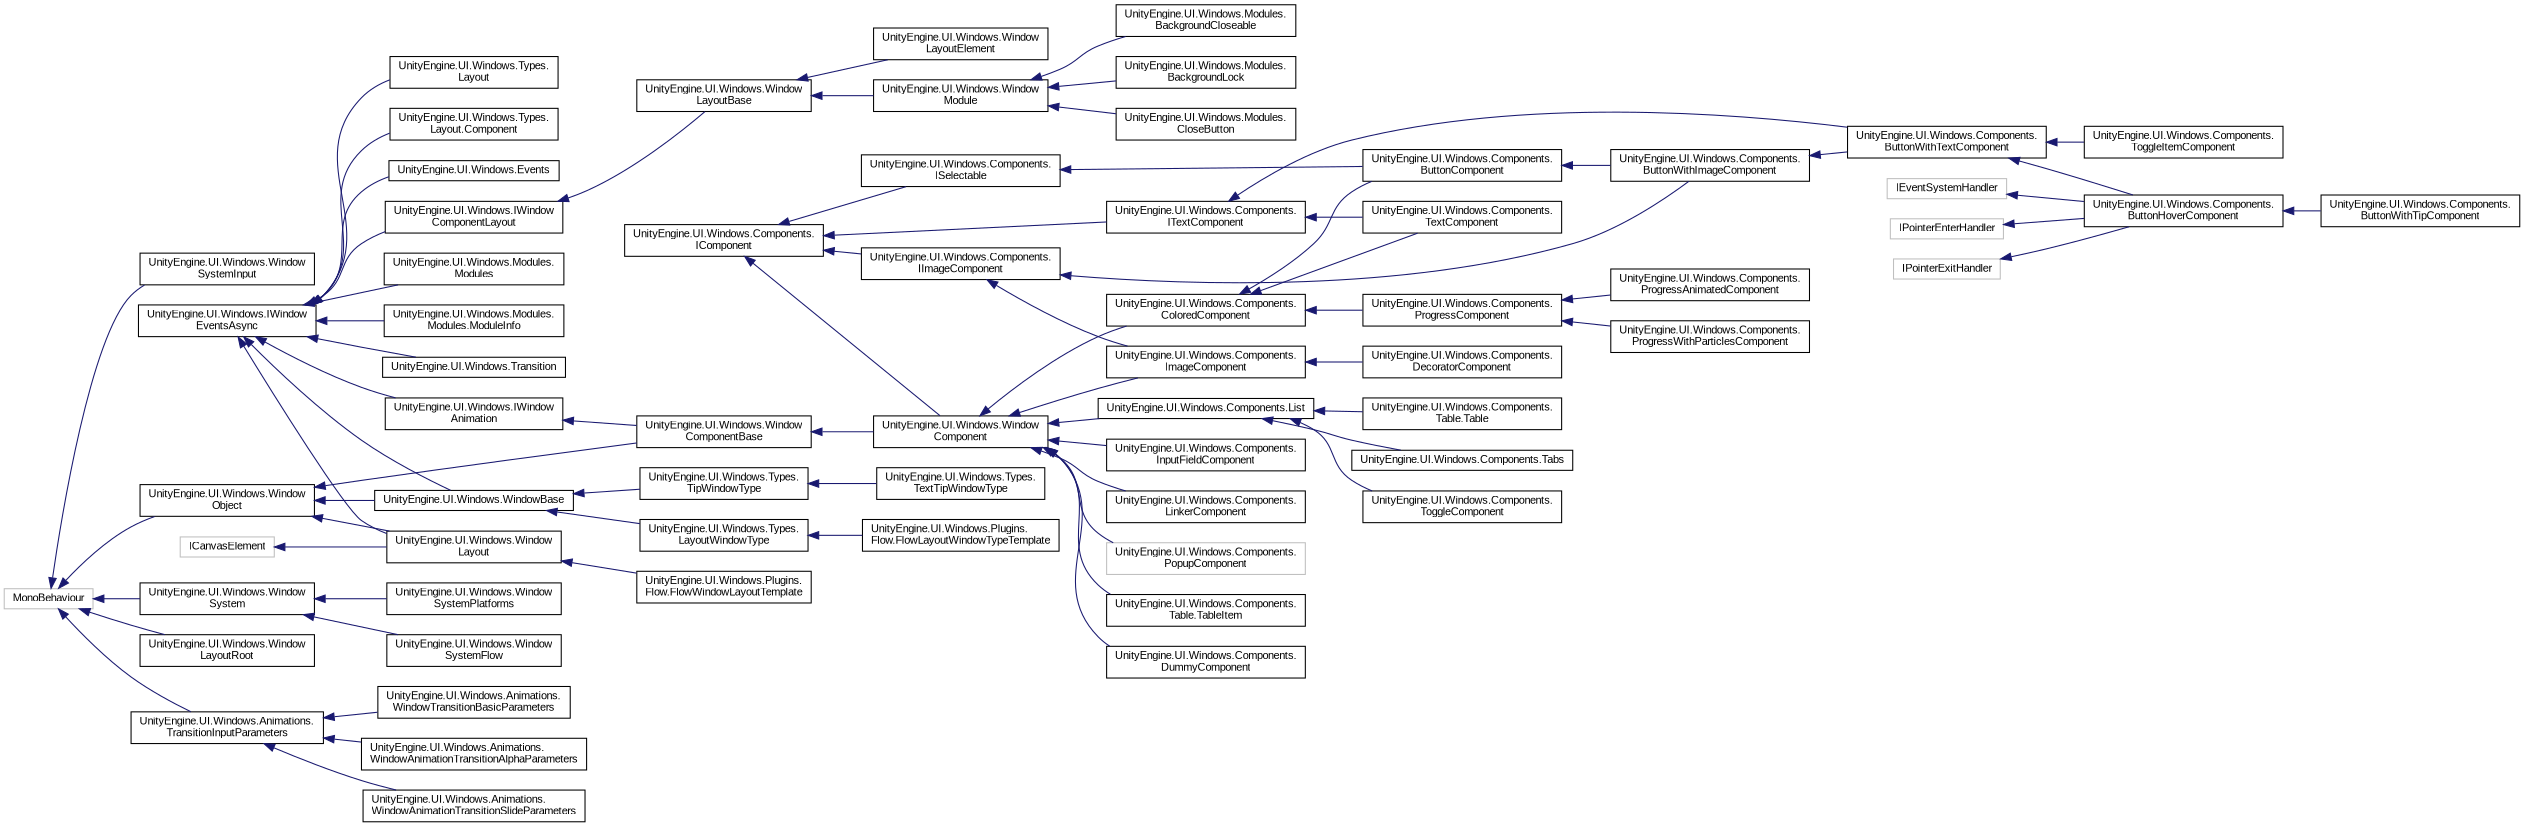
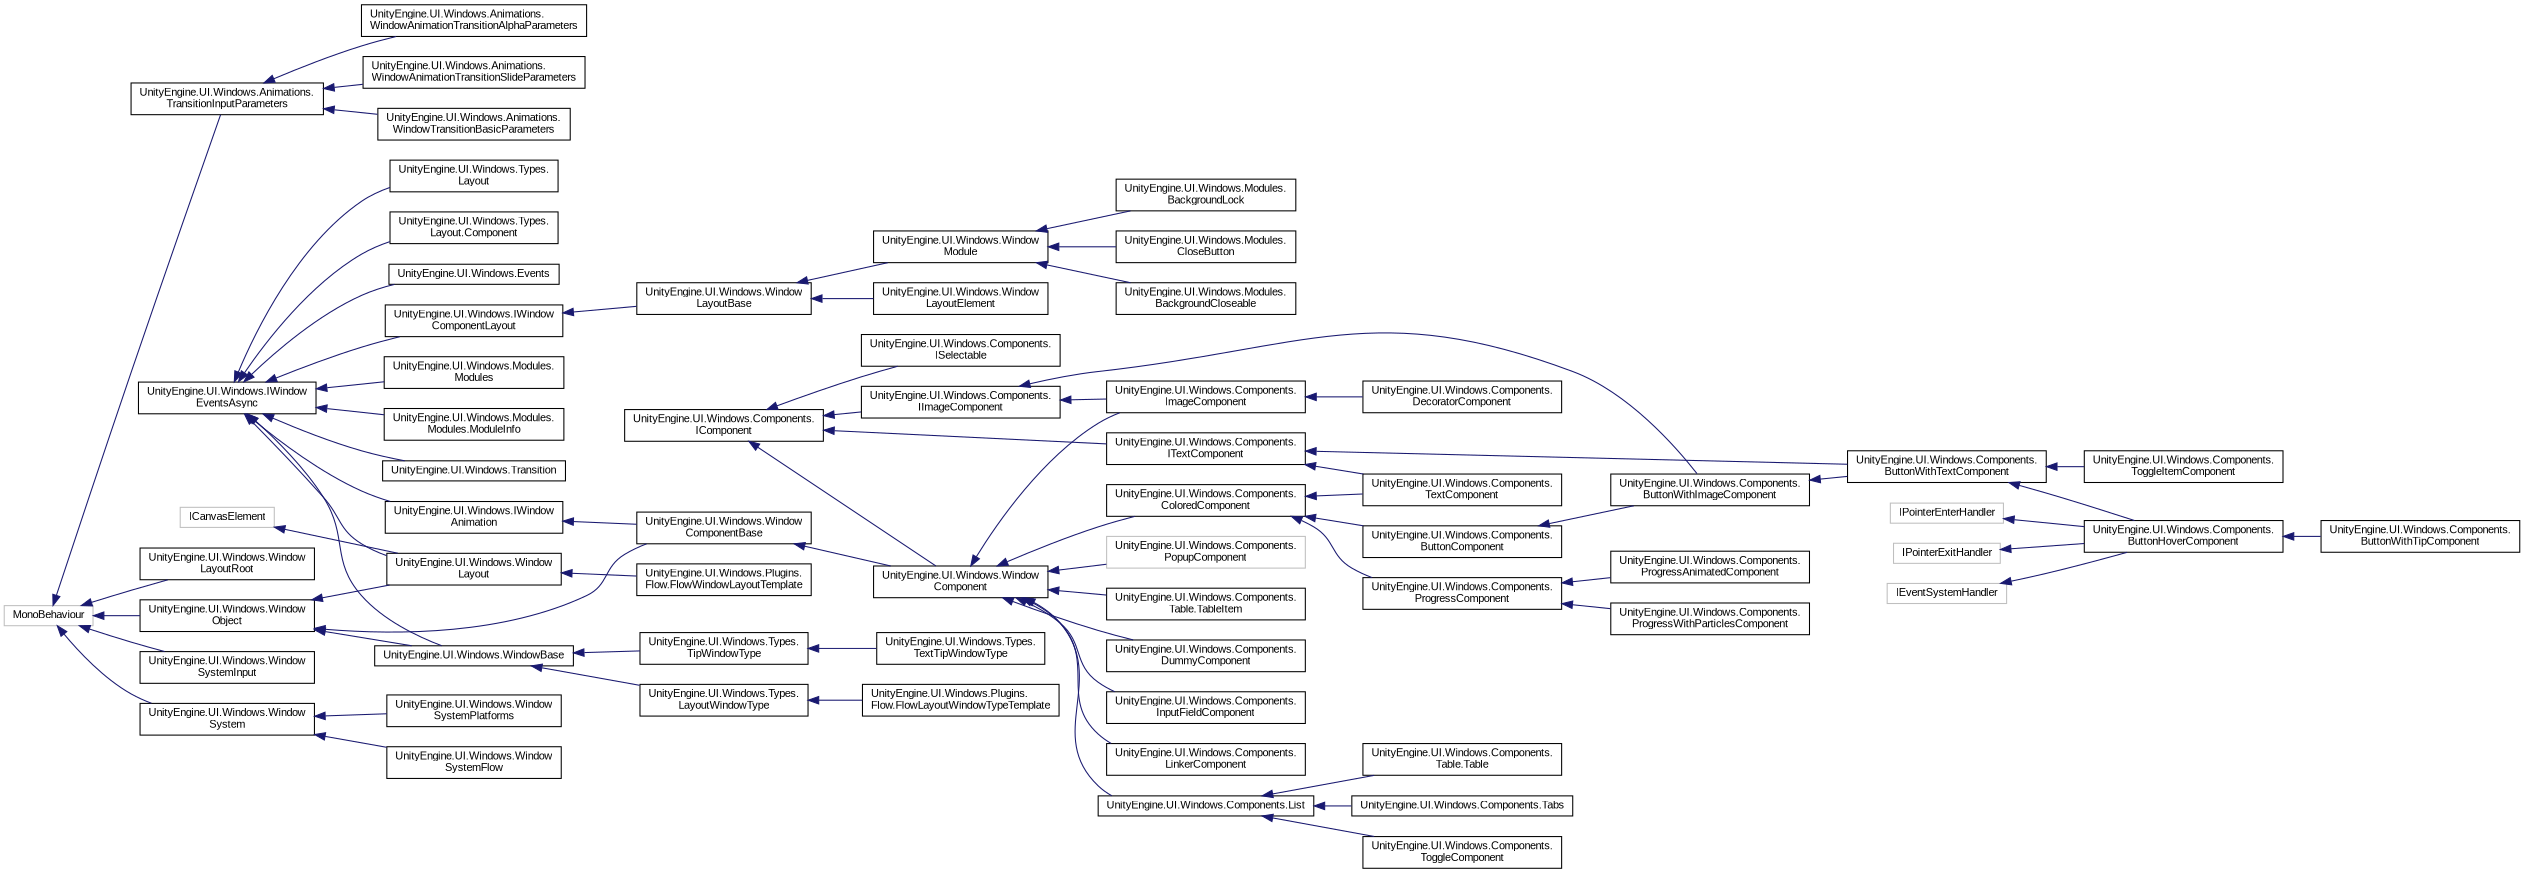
edge "UnityEngine.UI.Windows.Components. ButtonComponent" -> "UnityEngine.UI.Windows.Components. ISelectable": removed
